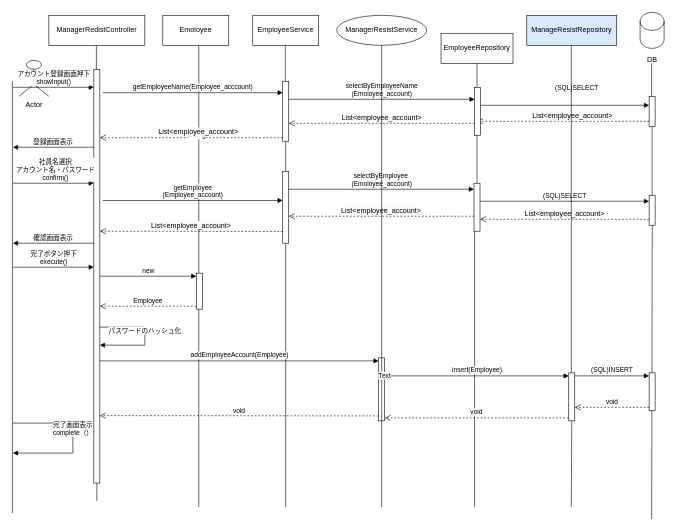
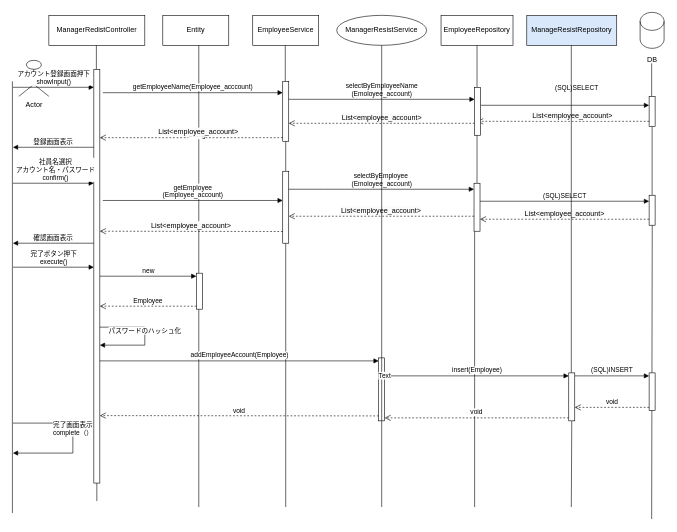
node "Emoloyee": label "Emoloyee" -> "Entity"
node "EmployeeRepository": moved (477, 48) -> (477, 30)
